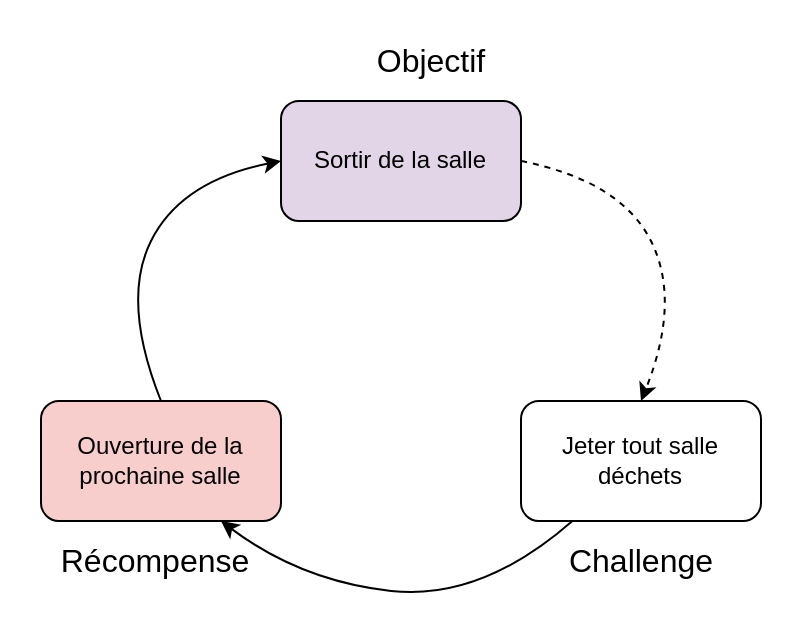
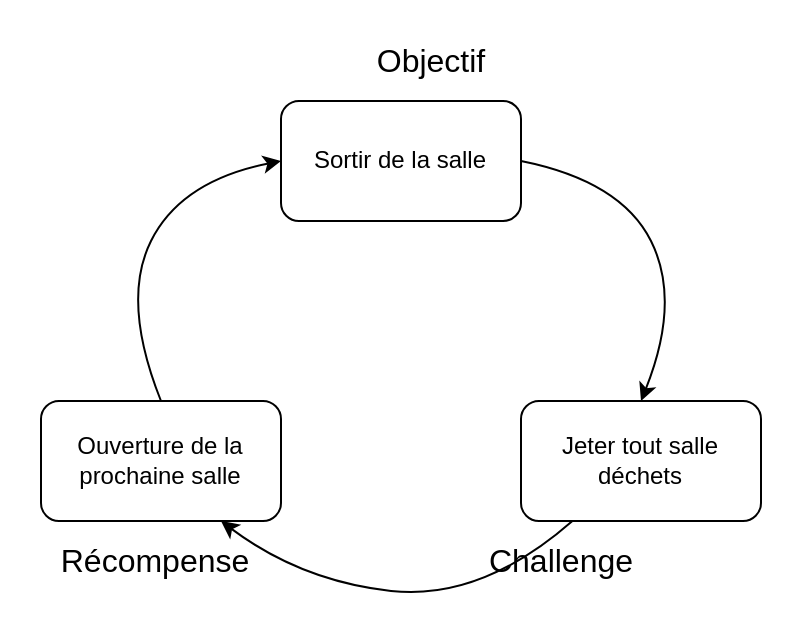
node "Sortir de la salle": fillcolor #e1d5e7 -> #ffffff
edge "Sortir de la salle" -> "Jeter tout salle déchets": style dashed -> solid
node "Ouverture de la prochaine salle": fillcolor #f8cecc -> #ffffff
node "Challenge": moved (641, 561) -> (561, 561)
